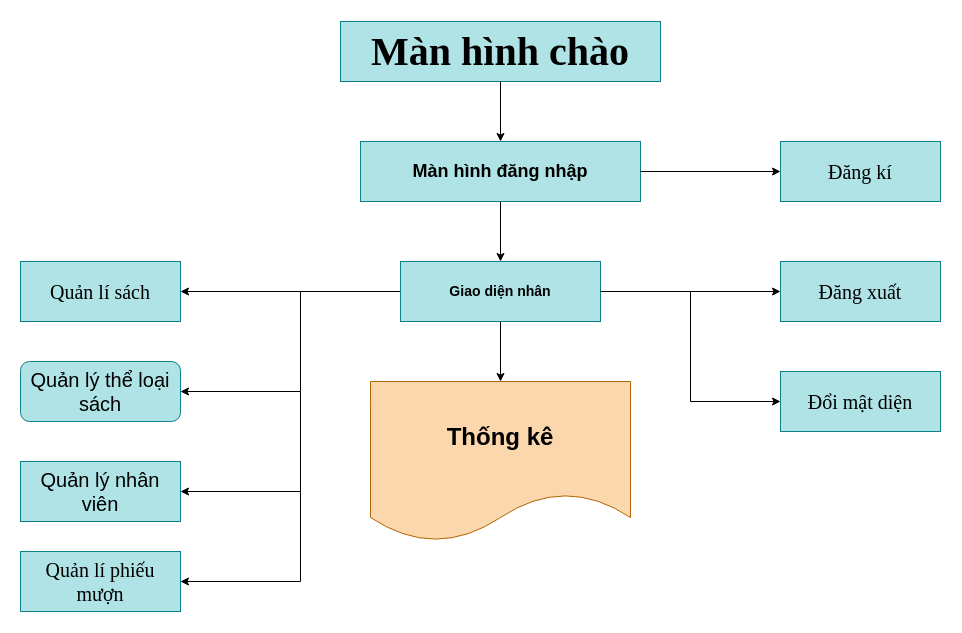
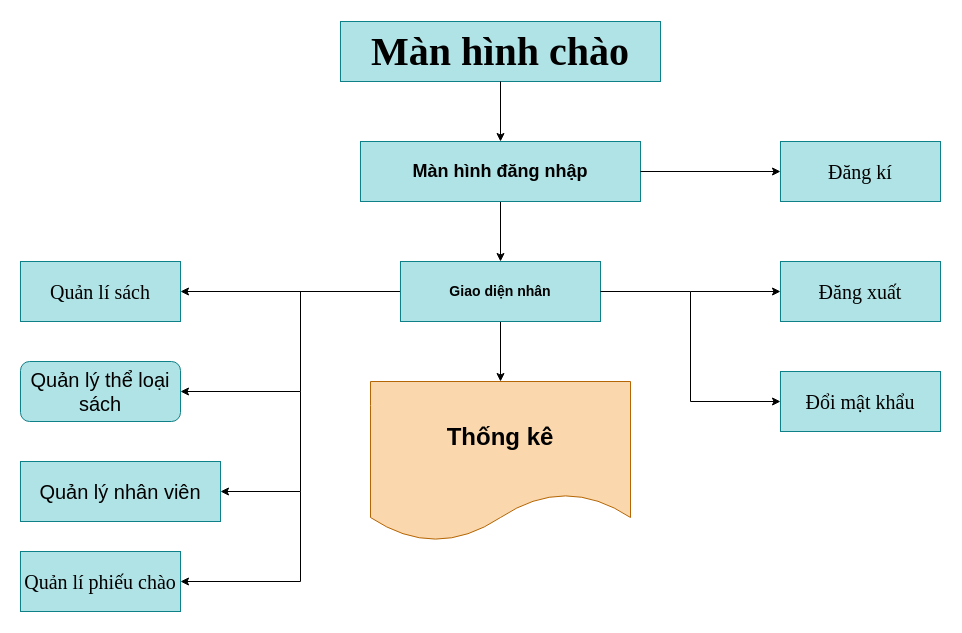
node "Đổi mật diện": label "Đổi mật diện" -> "Đổi mật khẩu"
node "Quản lý nhân viên": size 160x60 -> 200x60
node "Quản lí phiếu mượn": label "Quản lí phiếu mượn" -> "Quản lí phiếu chào"
